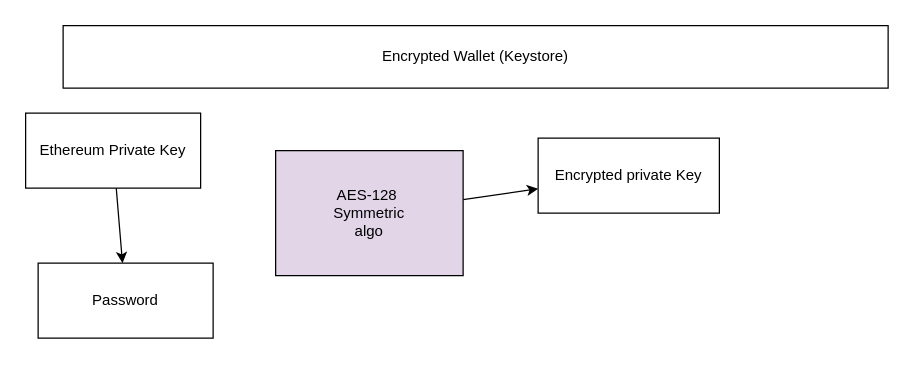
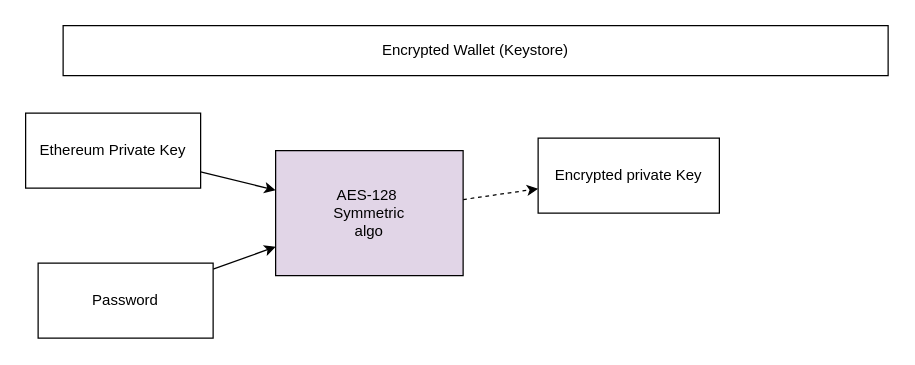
node "Encrypted Wallet (Keystore)": size 825x63 -> 825x50
edge "AES-128 Symmetric algo" -> "Encrypted private Key": style solid -> dashed
edge "Ethereum Private Key" -> "Password": now "Ethereum Private Key" -> "AES-128 Symmetric algo"
edge "Password" -> "AES-128 Symmetric algo": added
